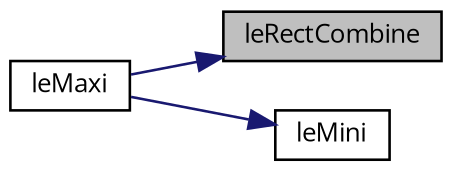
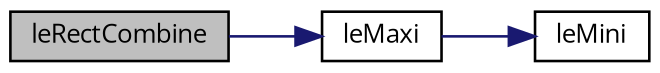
edge "leMaxi" -> "leRectCombine": reversed
